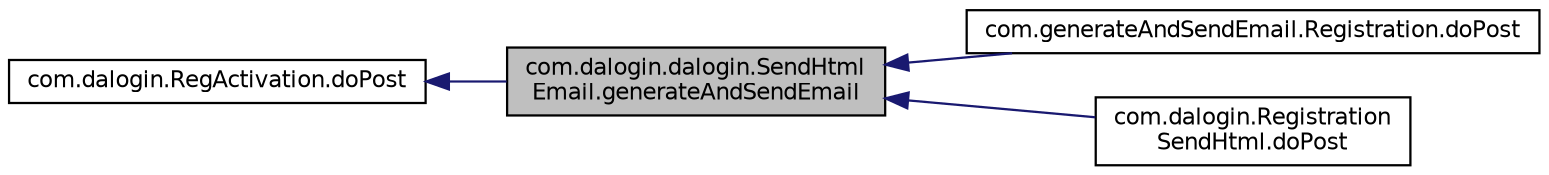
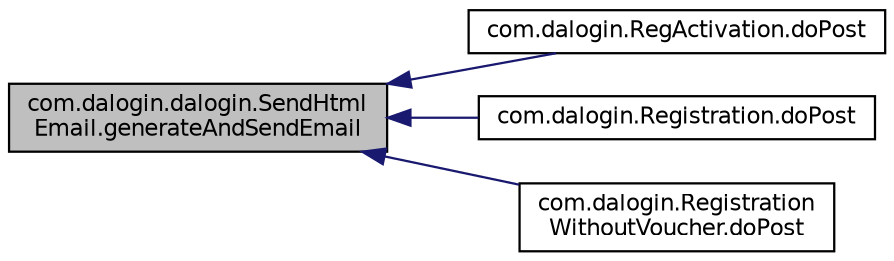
node "com.generateAndSendEmail.Registration.doPost": label "com.generateAndSendEmail.Registration.doPost" -> "com.dalogin.Registration.doPost"
edge "com.dalogin.dalogin.SendHtml Email.generateAndSendEmail" -> "com.dalogin.RegActivation.doPost": reversed
node "com.dalogin.Registration SendHtml.doPost": label "com.dalogin.Registration SendHtml.doPost" -> "com.dalogin.Registration WithoutVoucher.doPost"
